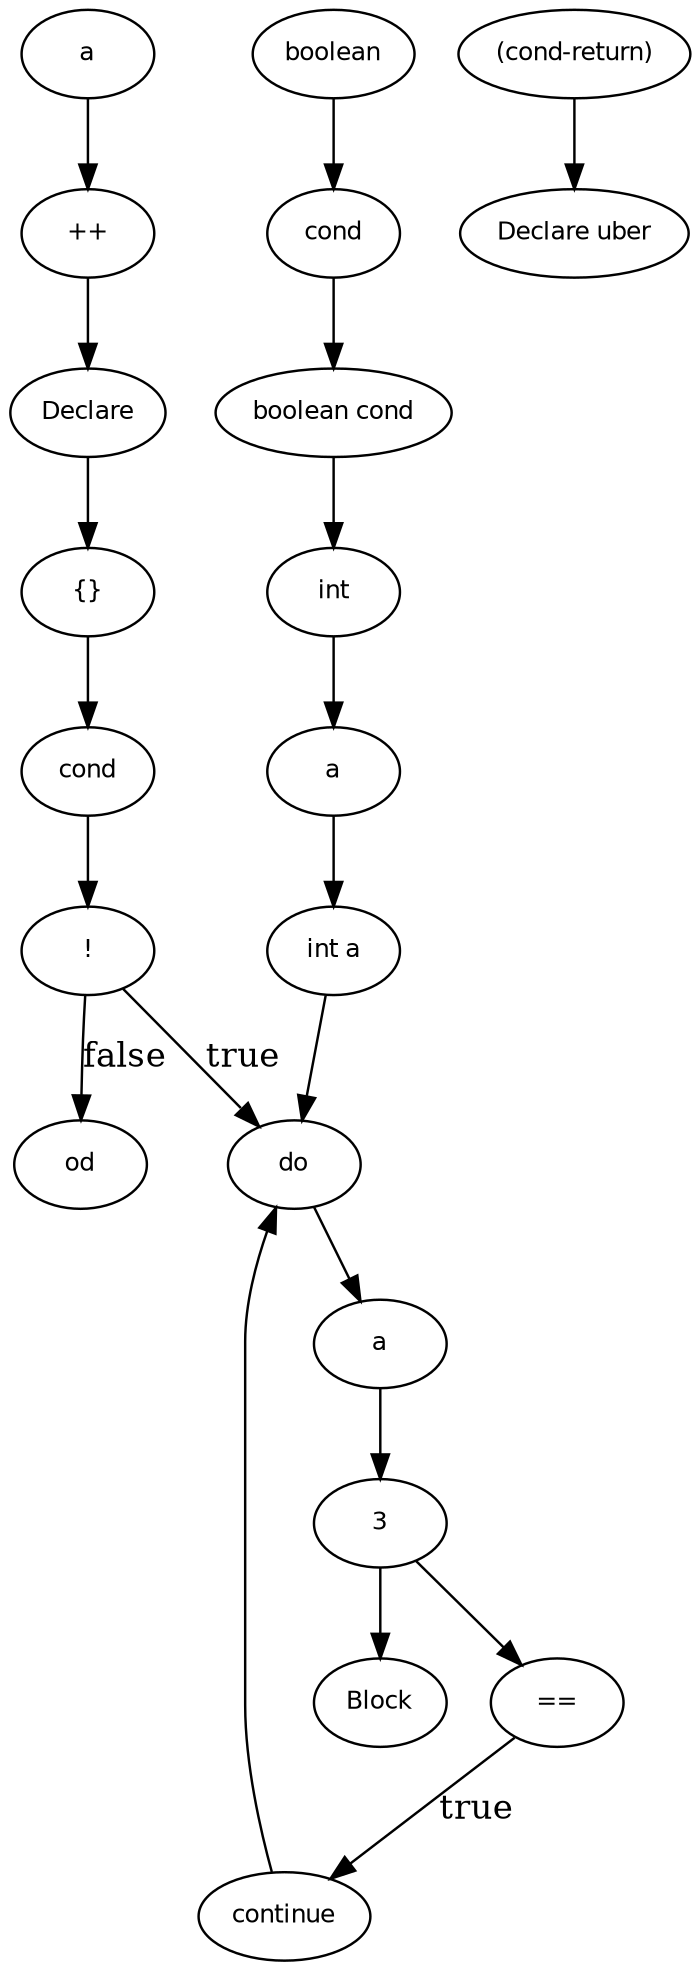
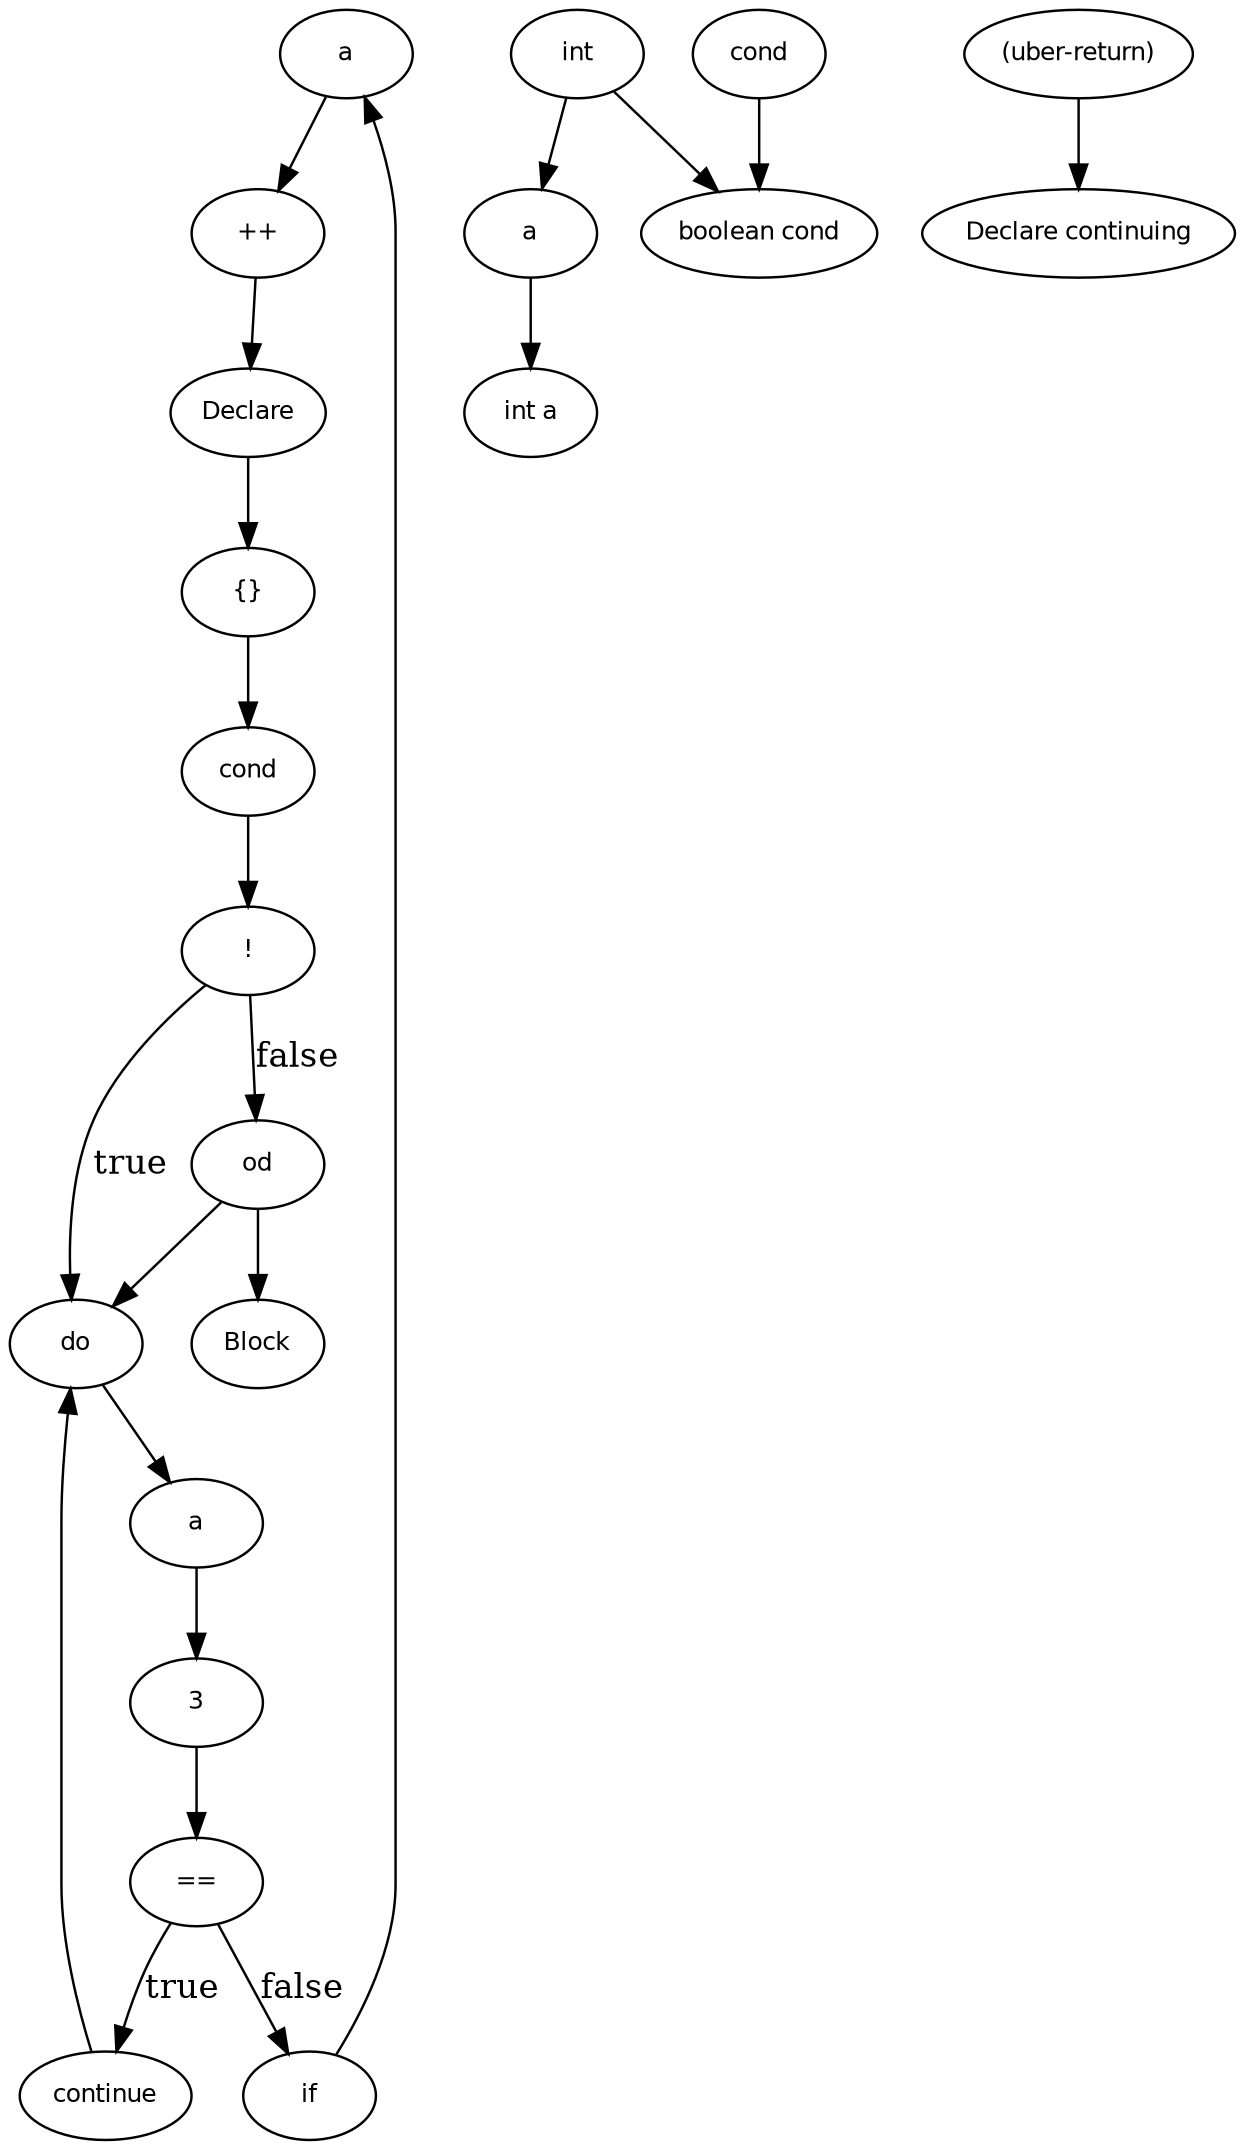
node "boolean": removed
node "(cond-return)": label "(cond-return)" -> "(uber-return)"
node "Declare uber": label "Declare uber" -> "Declare continuing"
edge "boolean cond" -> "int": reversed
edge "int a" -> "do": now "od" -> "do"
edge "3" -> "Block": now "od" -> "Block"
node "if": added
